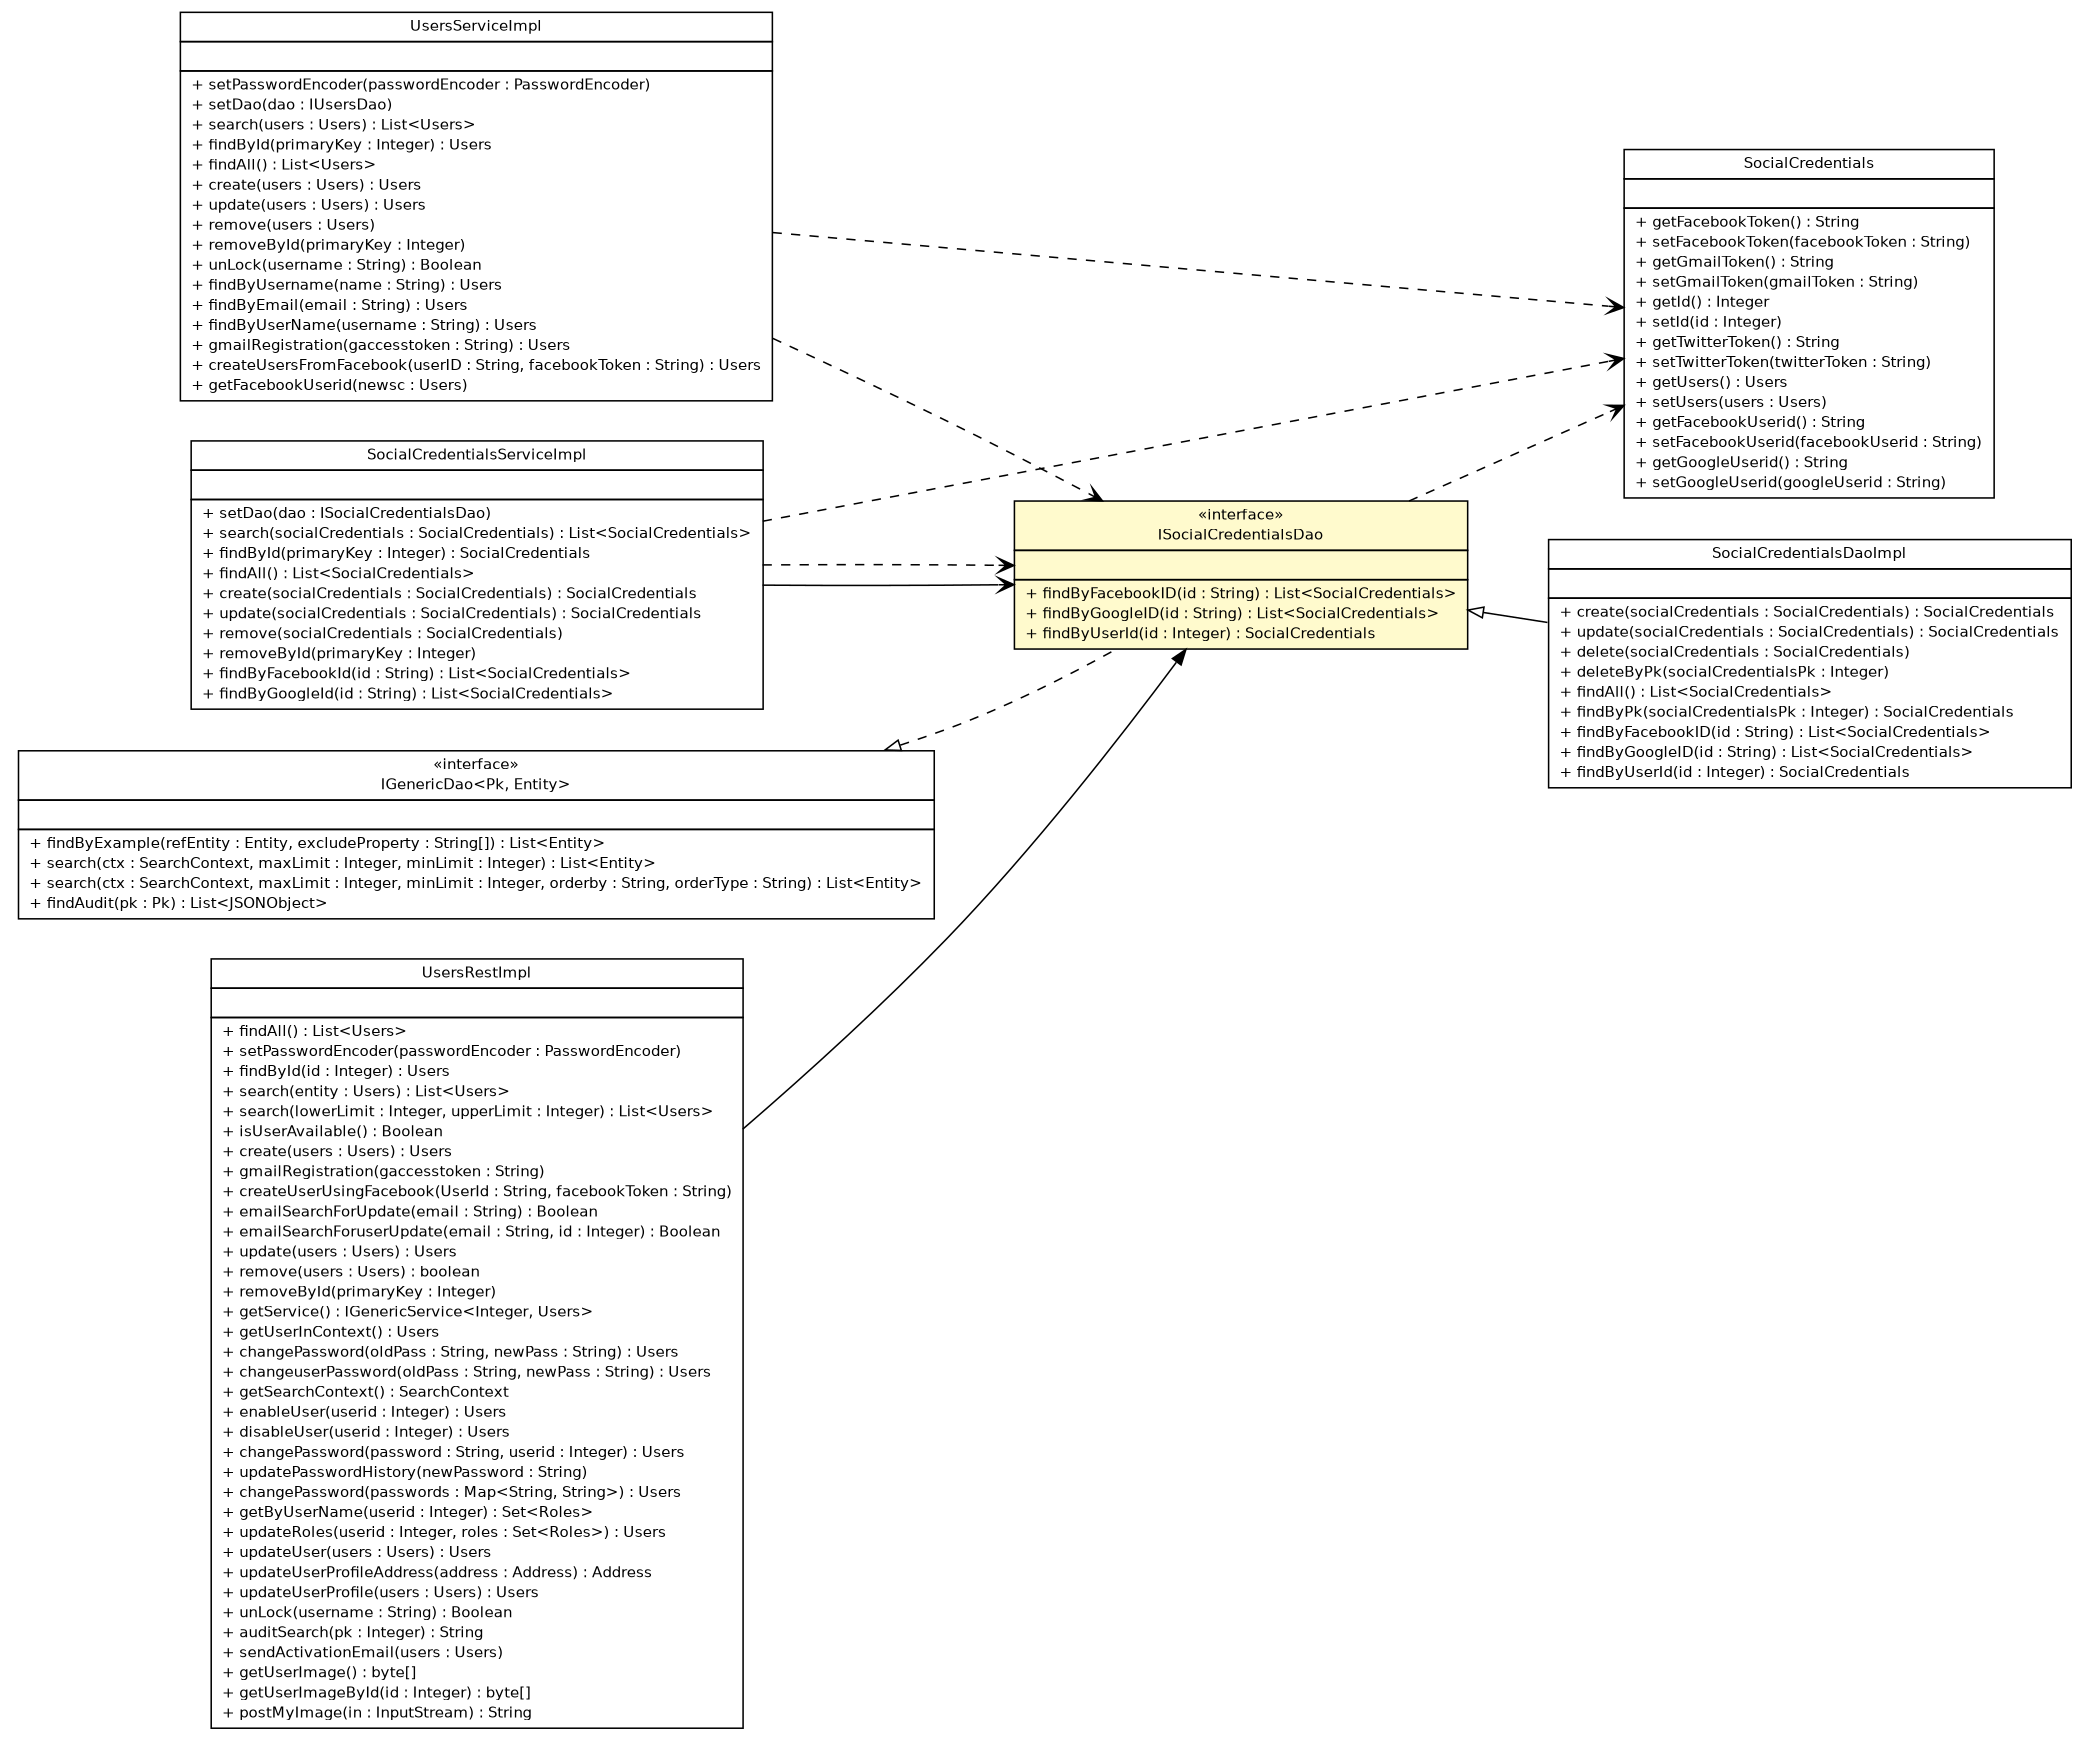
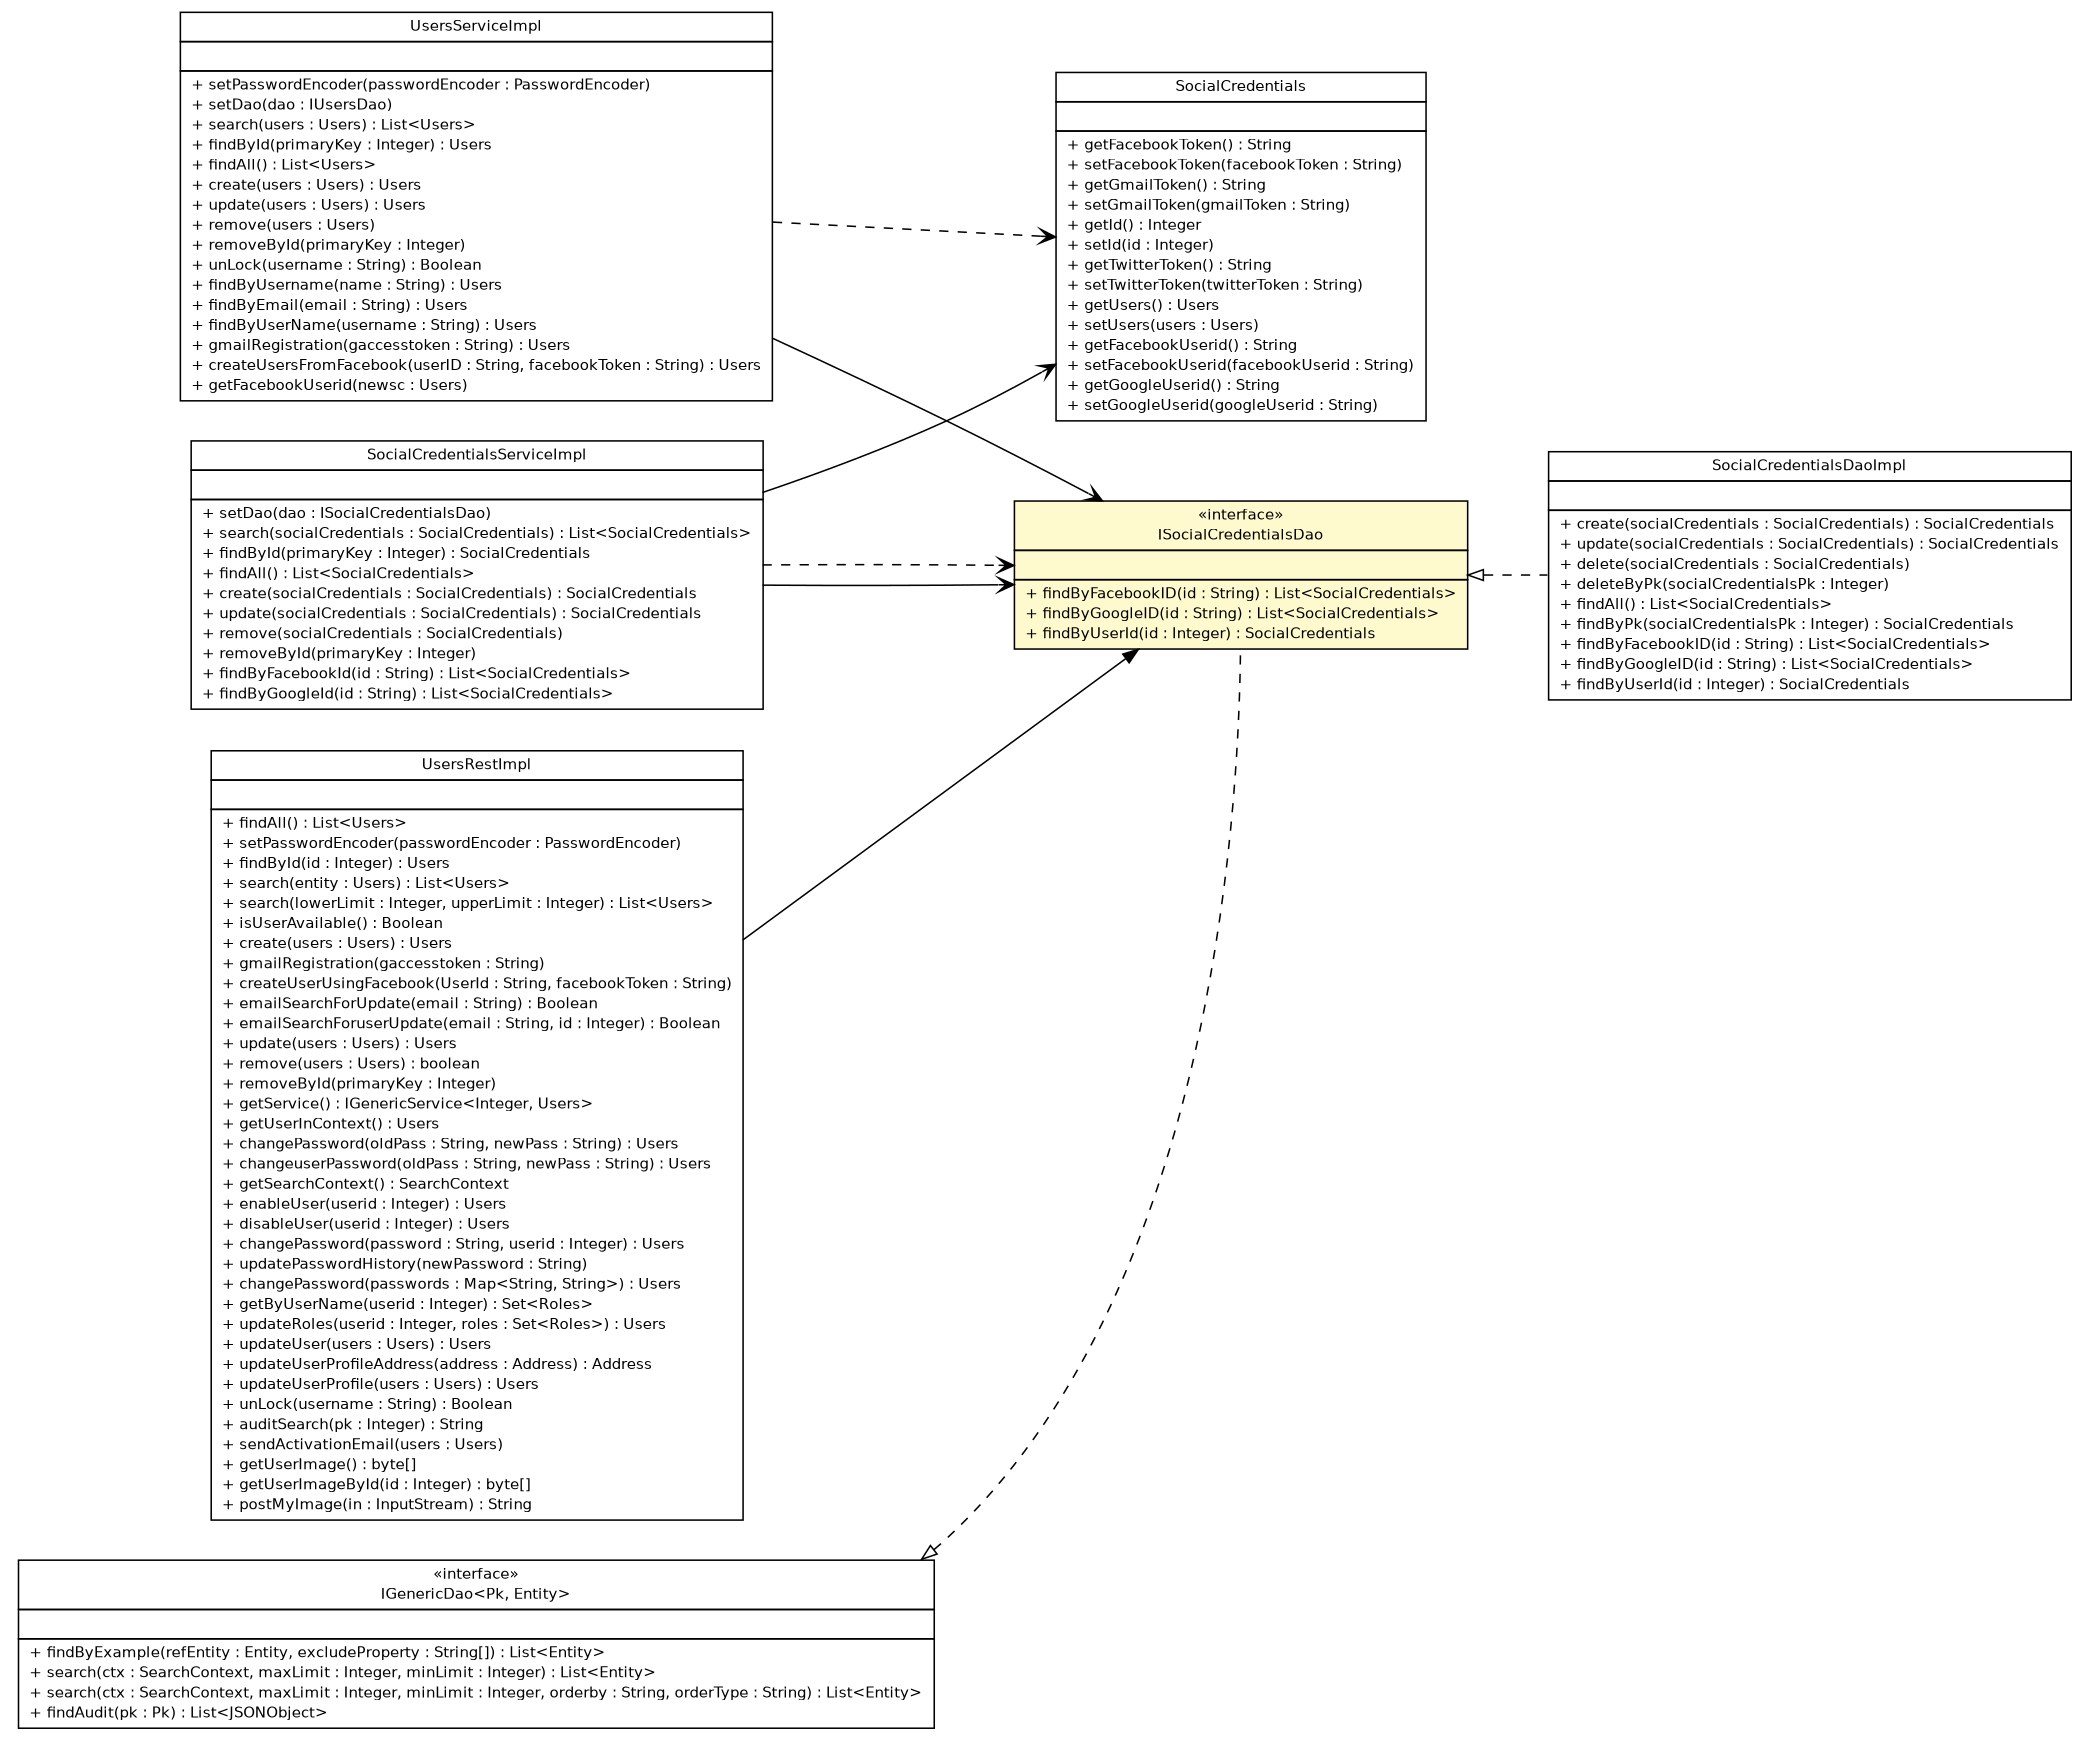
edge "UsersServiceImpl" -> "ISocialCredentialsDao": style dashed -> solid
edge "SocialCredentialsServiceImpl" -> "SocialCredentials": style dashed -> solid
edge "ISocialCredentialsDao" -> "SocialCredentials": removed
edge "SocialCredentialsDaoImpl" -> "ISocialCredentialsDao": style solid -> dashed
